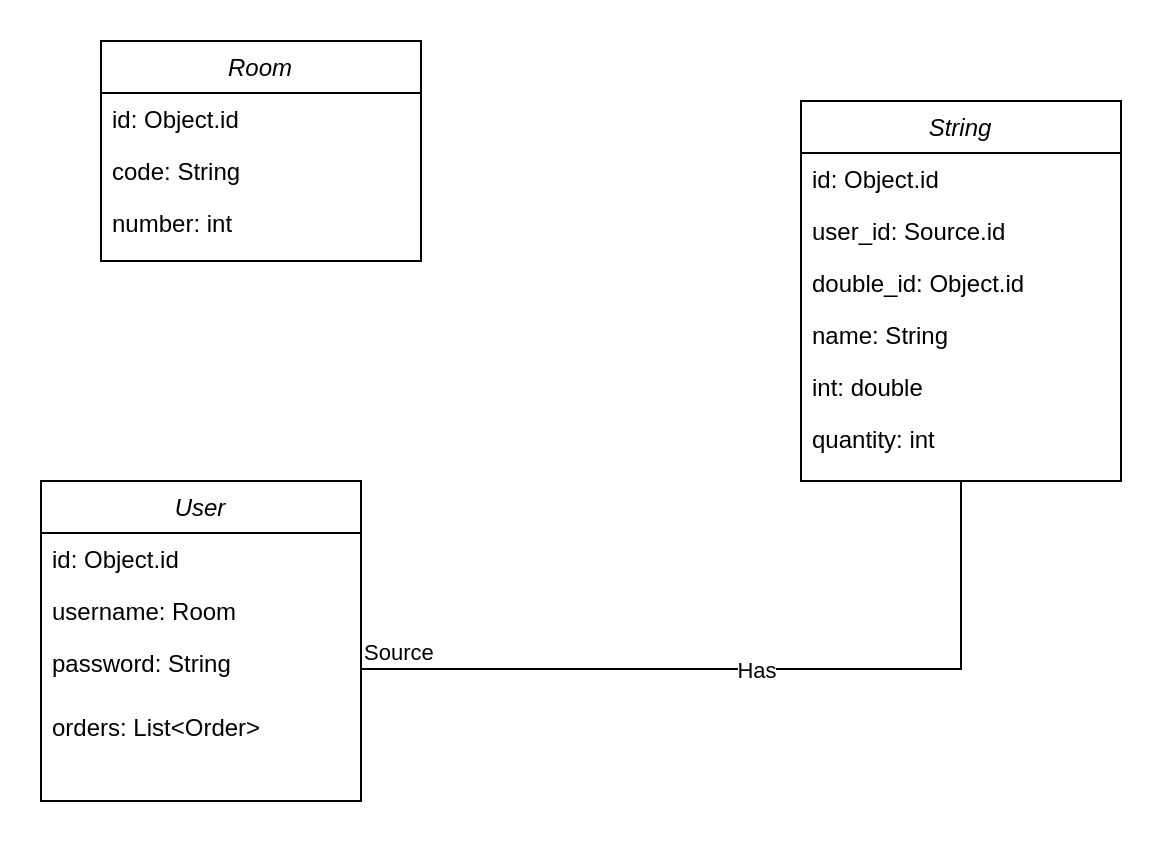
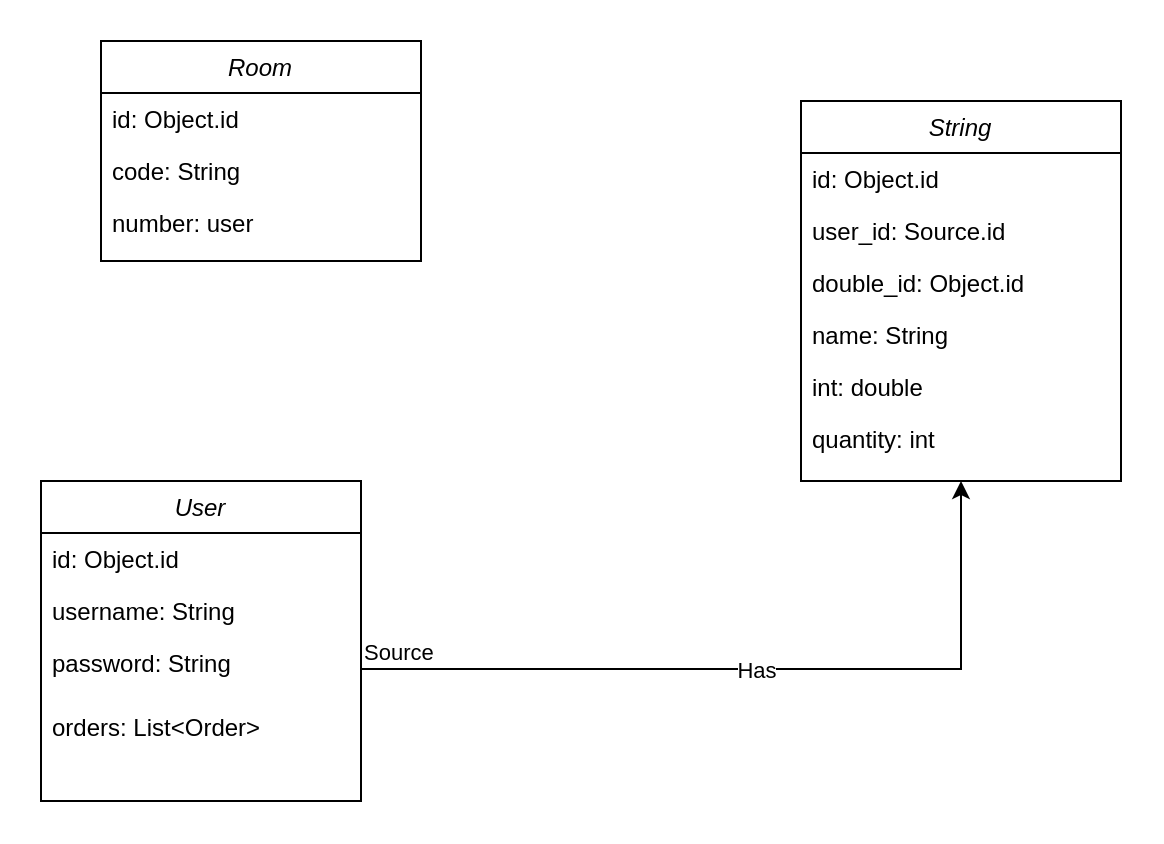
node "number: int": label "number: int" -> "number: user"
edge "String" -- "password: String": arrowhead none -> classic
node "username: Room": label "username: Room" -> "username: String"
